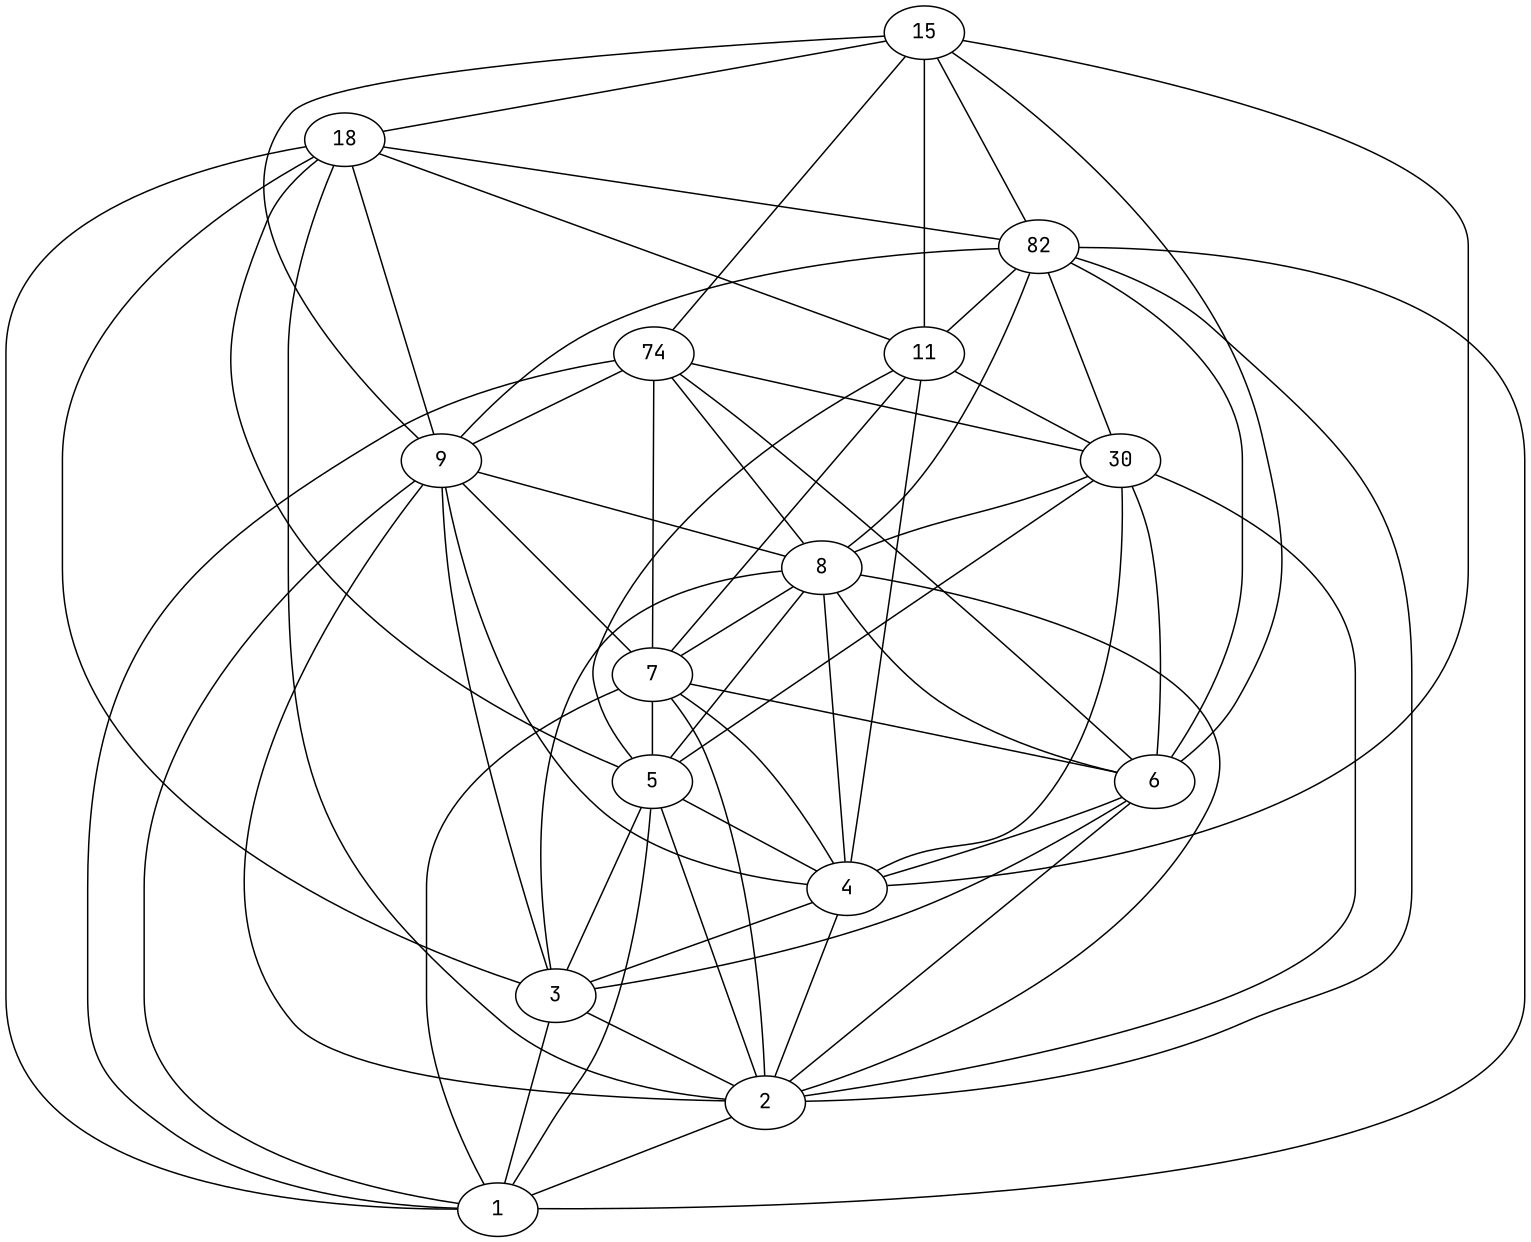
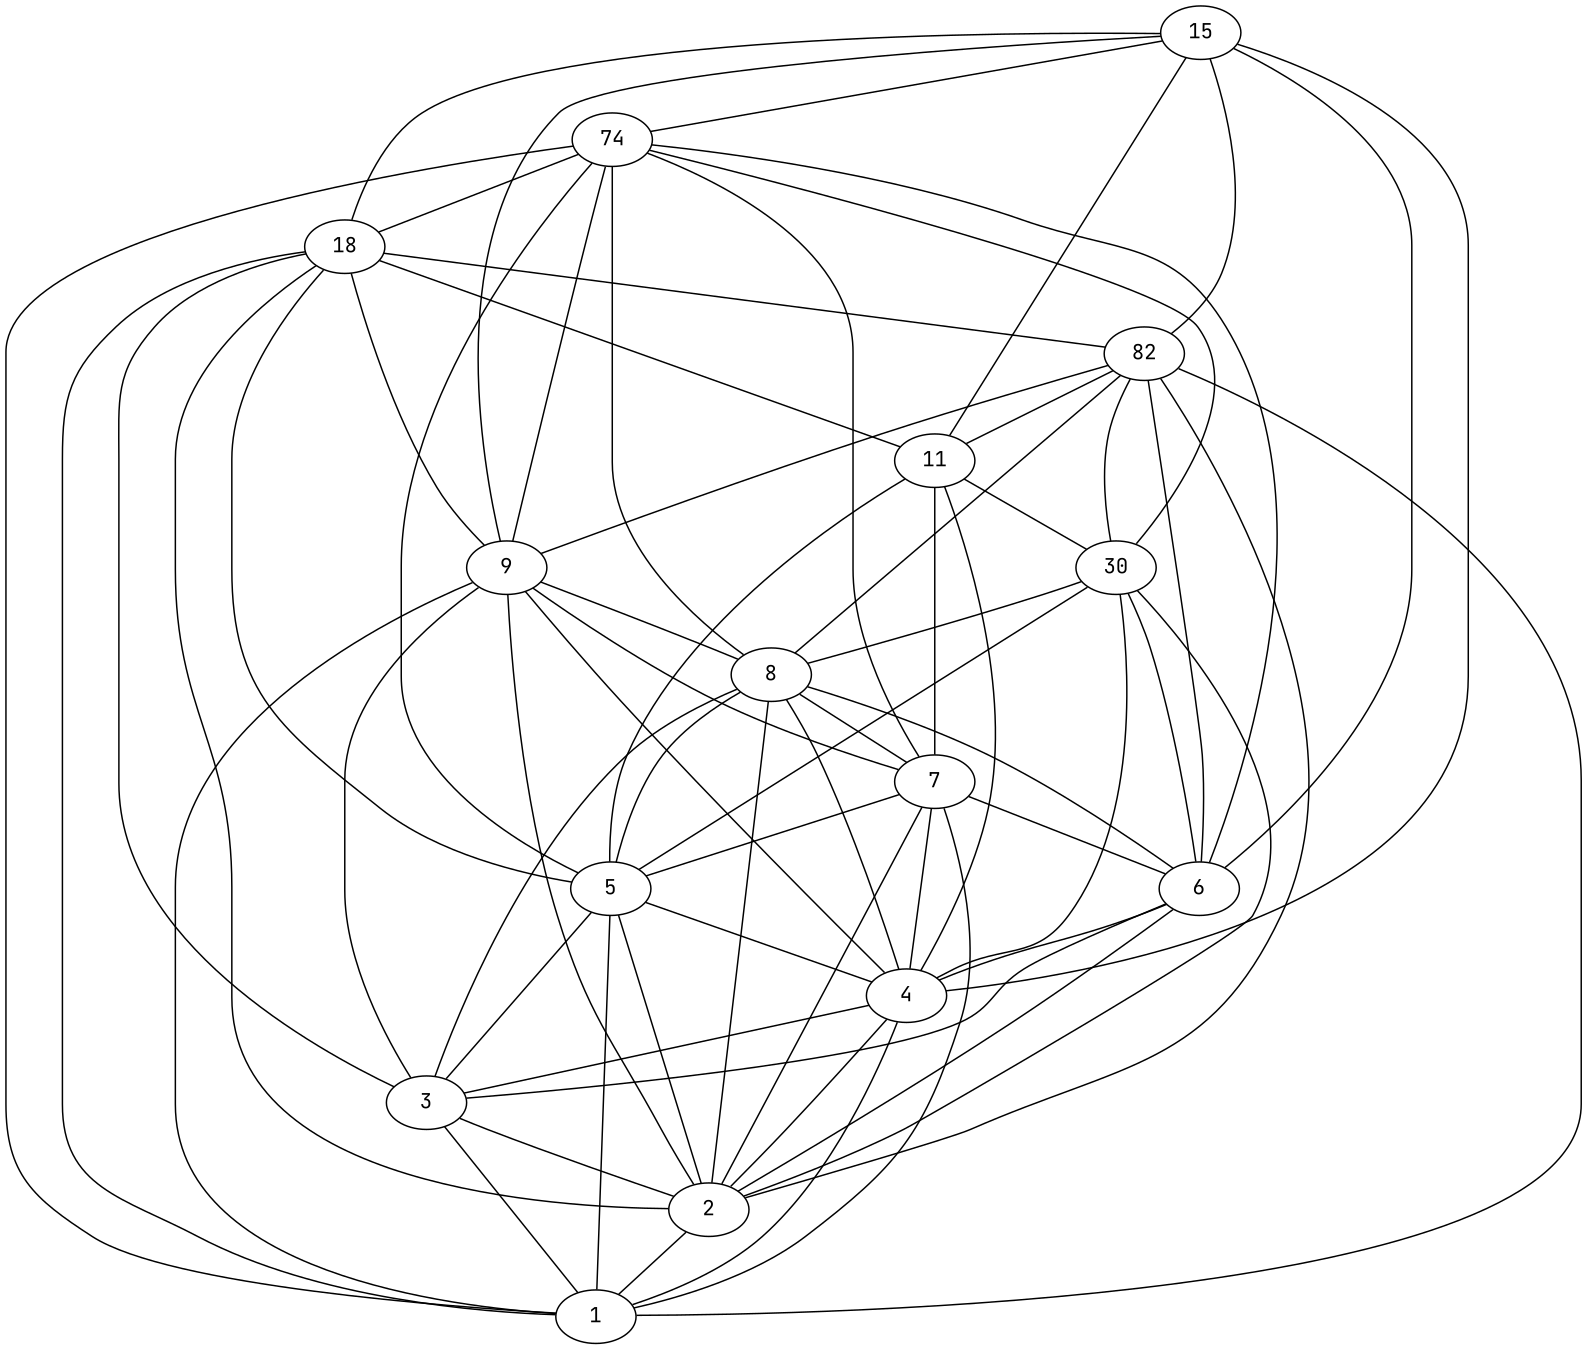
edge "74" -- "18": added
edge "74" -- "5": added
edge "4" -- "1": added
